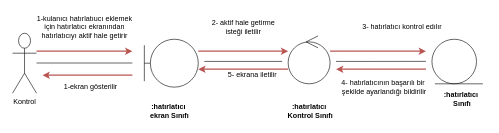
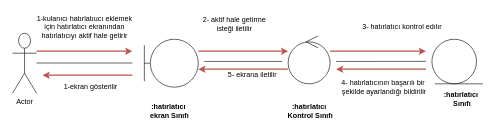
node "2- aktif hale getirme isteği iletilir": moved (243, 27) -> (234, 24)
node "Kontrol": label "Kontrol" -> "Actor"
